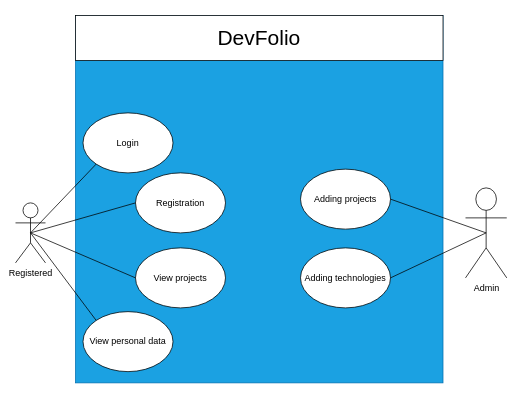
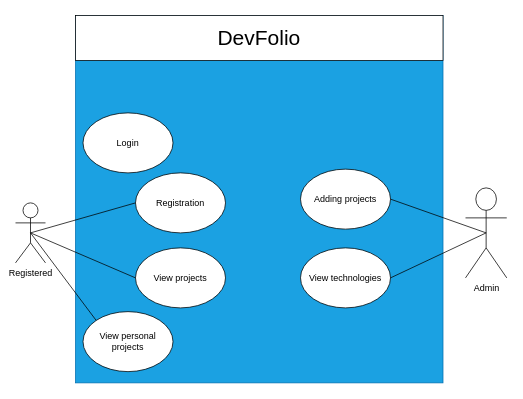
edge "Login" -- "Registered": removed
node "Adding technologies": label "Adding technologies" -> "View technologies"
node "View personal data": label "View personal data" -> "View personal projects"
